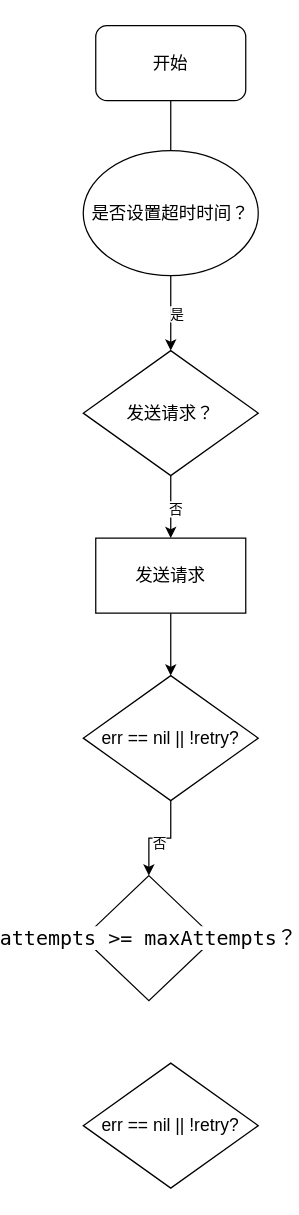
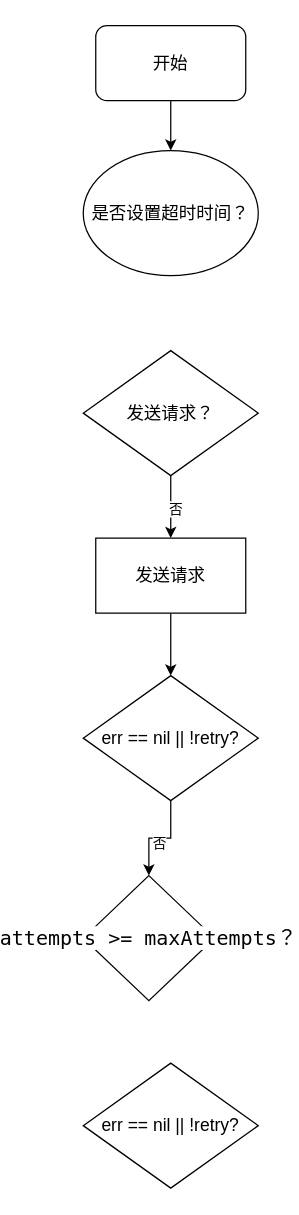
edge "开始" -- "是否设置超时时间？": arrowhead none -> classic
edge "是否设置超时时间？" -> "发送请求？": removed, label "是"
